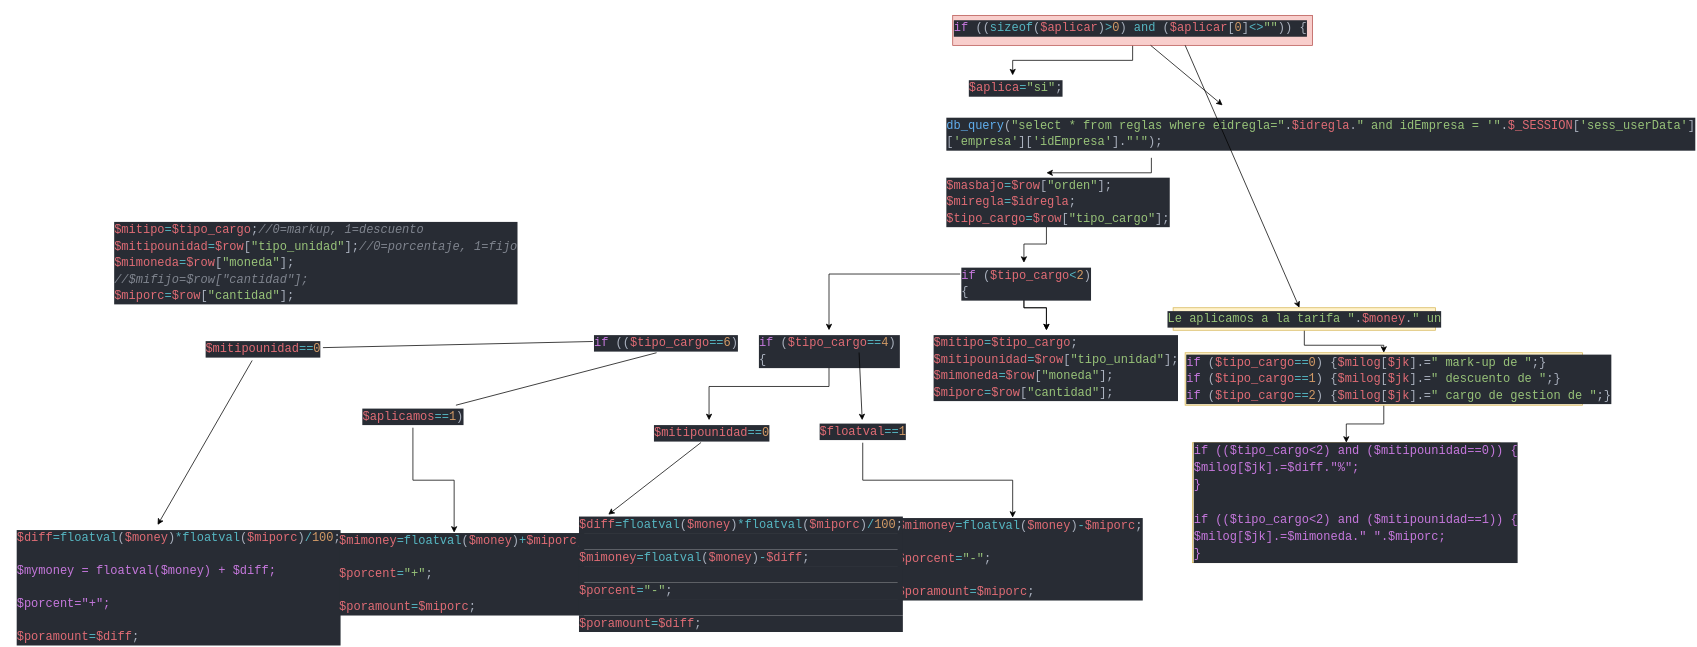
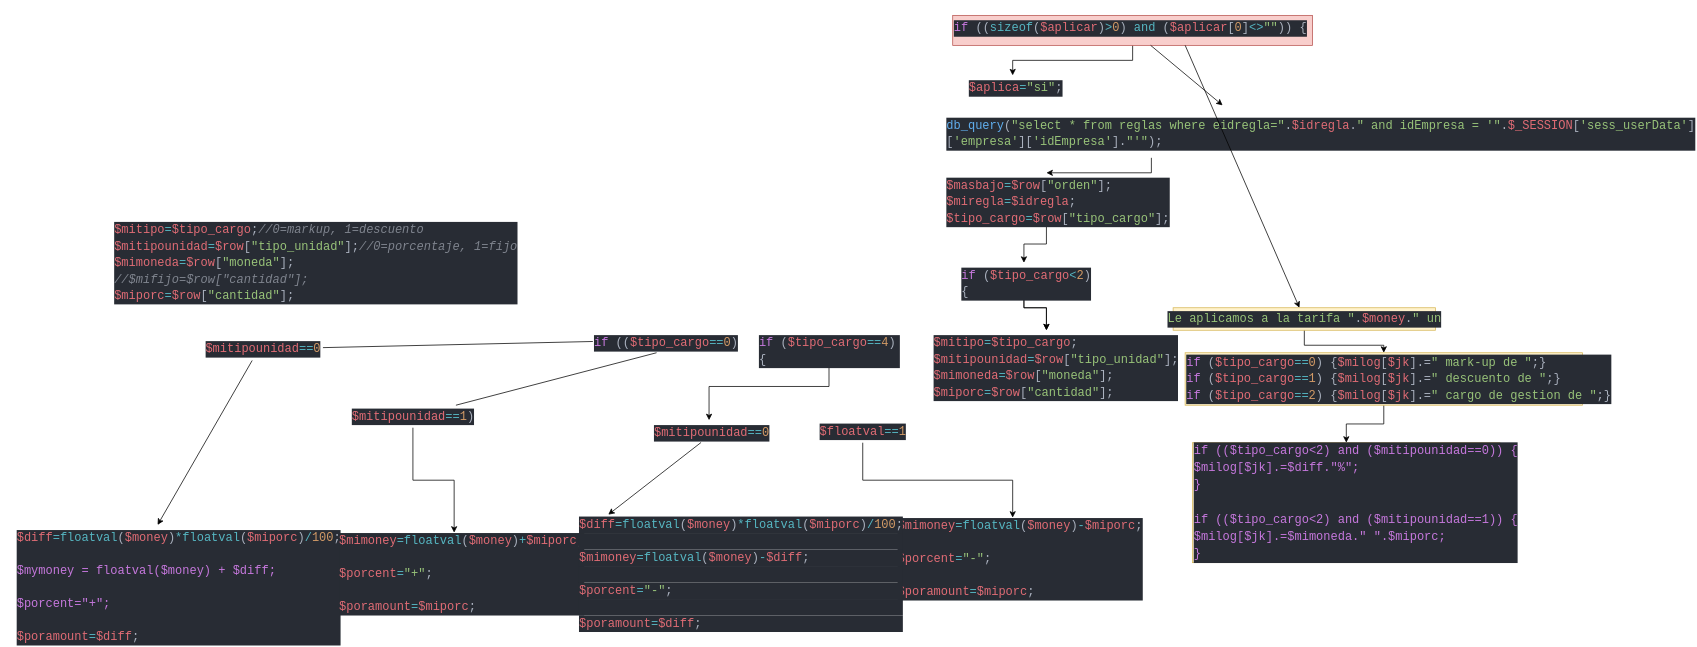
edge "if ($tipo_cargo<2){" -> "if ($tipo_cargo==4){": removed
node "if (($tipo_cargo==6)": label "if (($tipo_cargo==6)" -> "if (($tipo_cargo==0)"
edge "if ($tipo_cargo==4){" -> "$floatval==1": removed
node "$aplicamos==1)": label "$aplicamos==1)" -> "$mitipounidad==1)"
